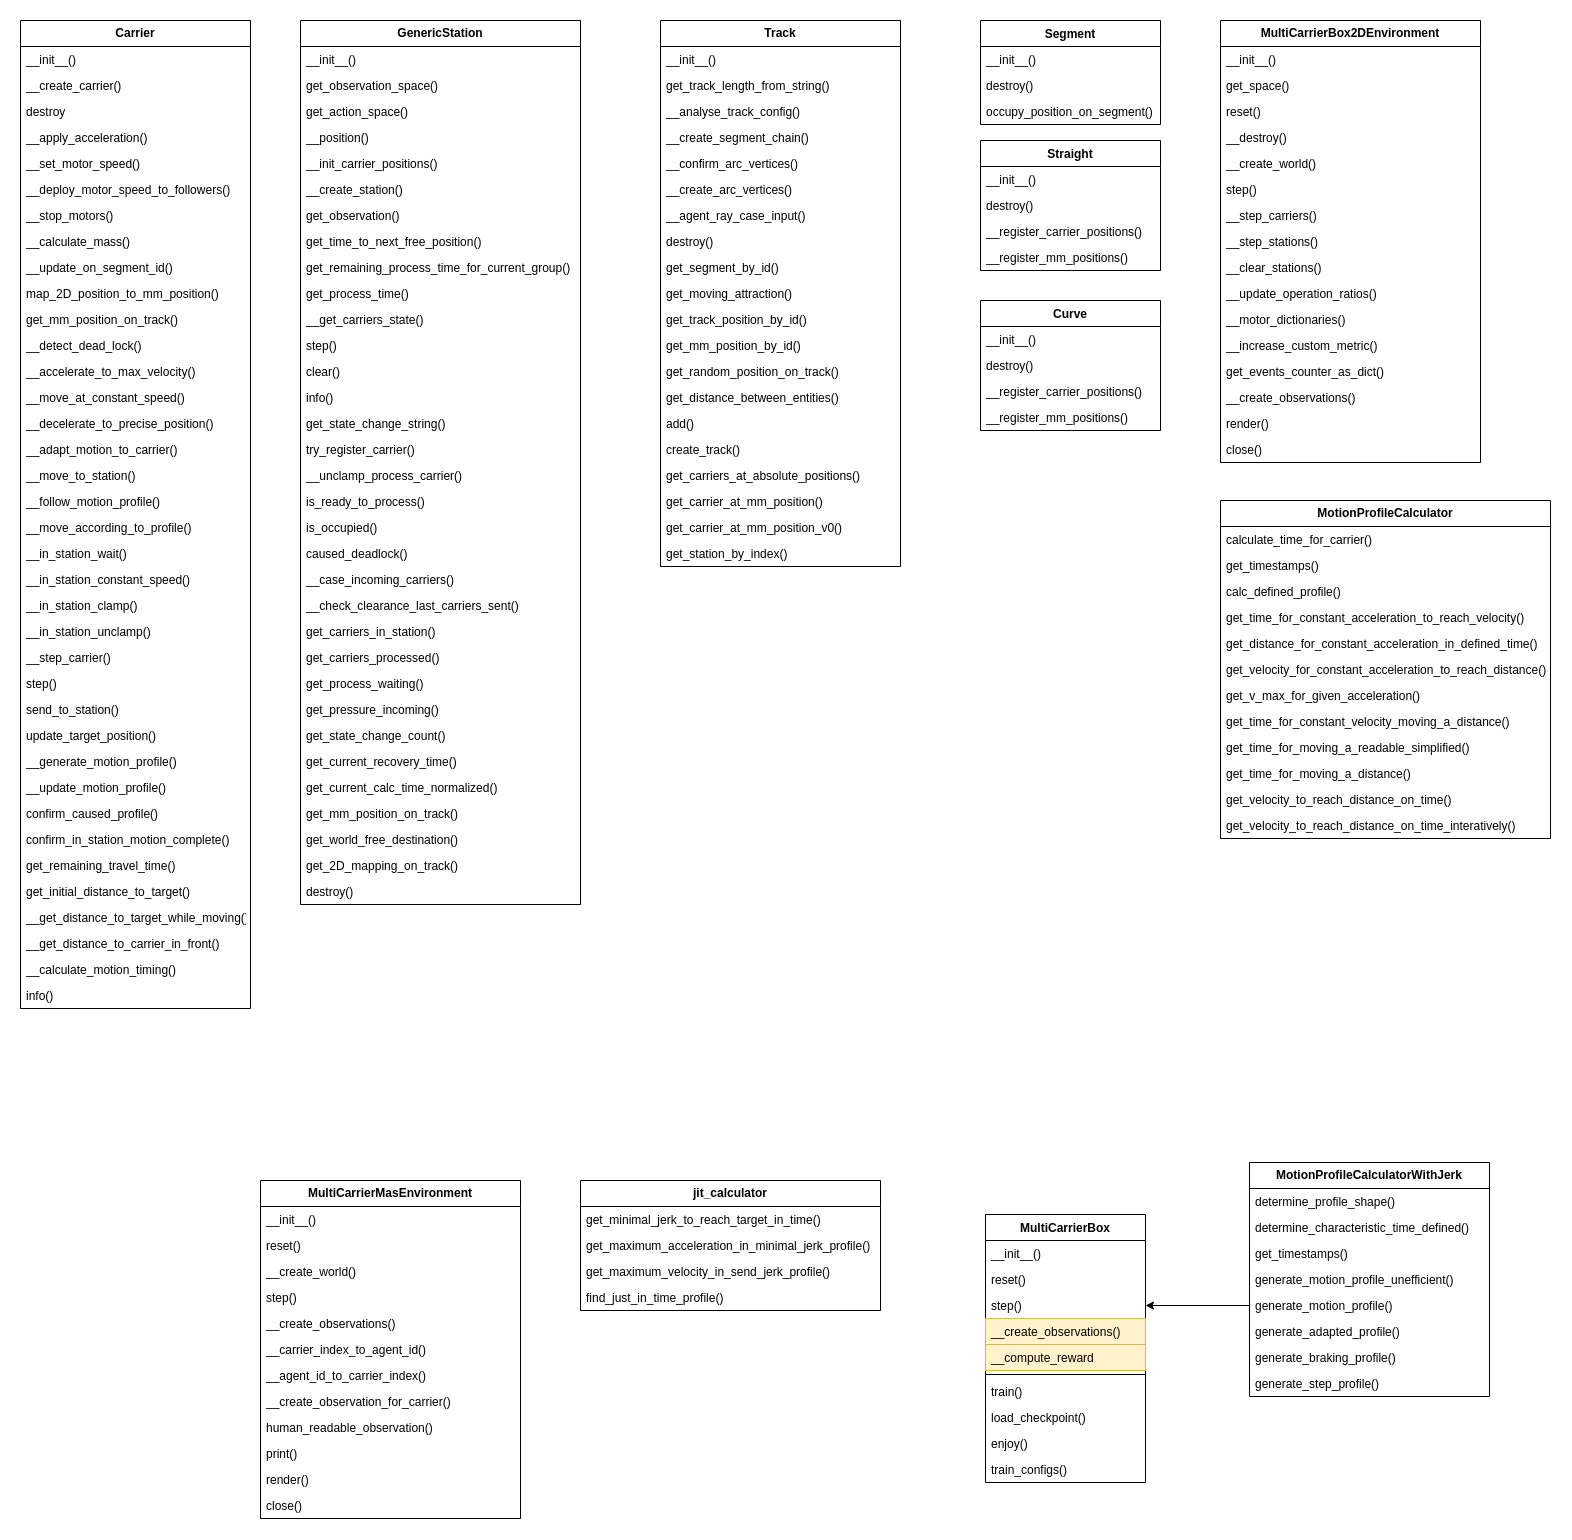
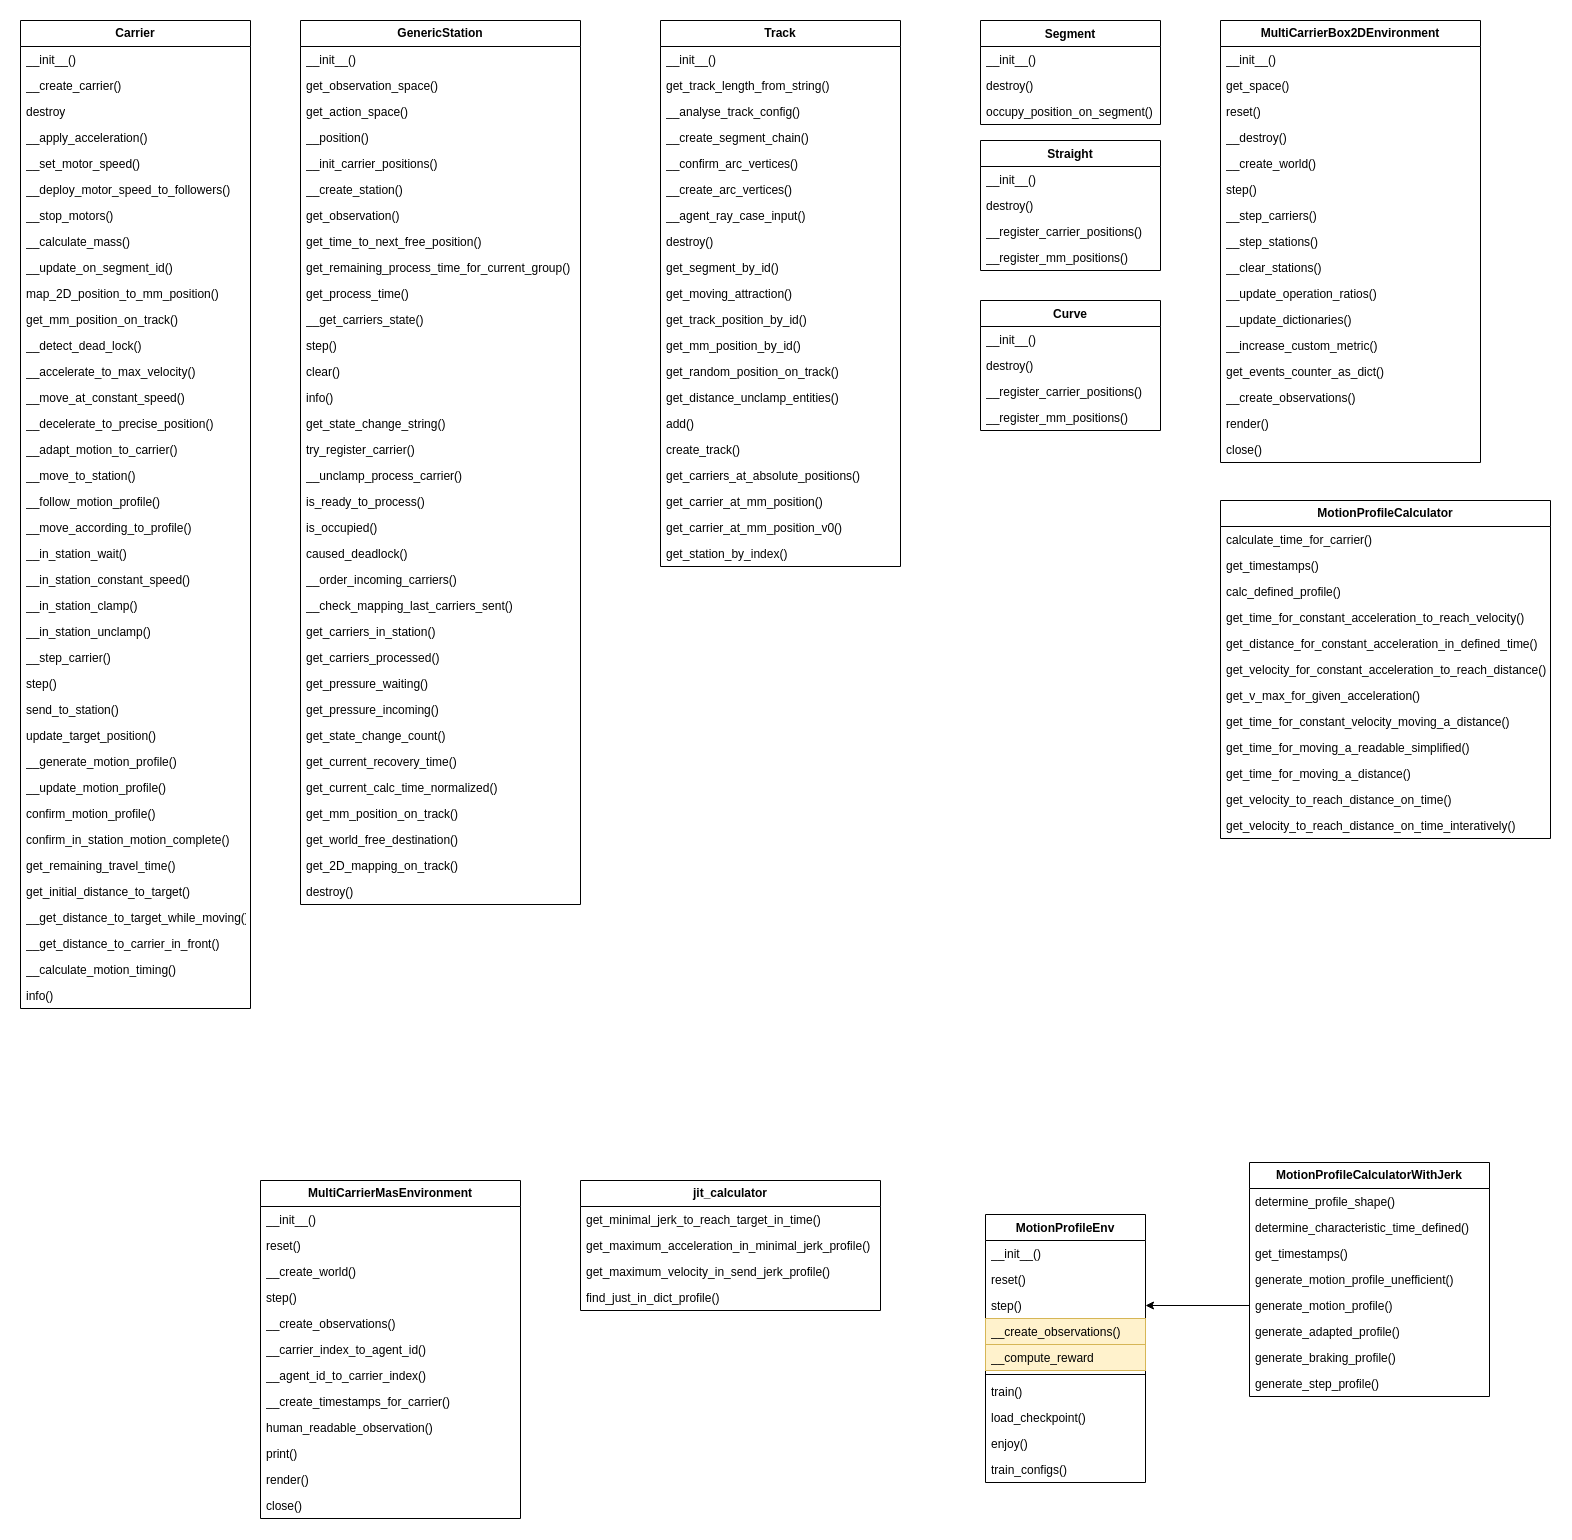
node "__motor_dictionaries()": label "__motor_dictionaries()" -> "__update_dictionaries()"
node "get_distance_between_entities()": label "get_distance_between_entities()" -> "get_distance_unclamp_entities()"
node "__case_incoming_carriers()": label "__case_incoming_carriers()" -> "__order_incoming_carriers()"
node "__check_clearance_last_carriers_sent()": label "__check_clearance_last_carriers_sent()" -> "__check_mapping_last_carriers_sent()"
node "get_process_waiting()": label "get_process_waiting()" -> "get_pressure_waiting()"
node "confirm_caused_profile()": label "confirm_caused_profile()" -> "confirm_motion_profile()"
node "MultiCarrierBox": label "MultiCarrierBox" -> "MotionProfileEnv"
node "find_just_in_time_profile()": label "find_just_in_time_profile()" -> "find_just_in_dict_profile()"
node "__create_observation_for_carrier()": label "__create_observation_for_carrier()" -> "__create_timestamps_for_carrier()"
